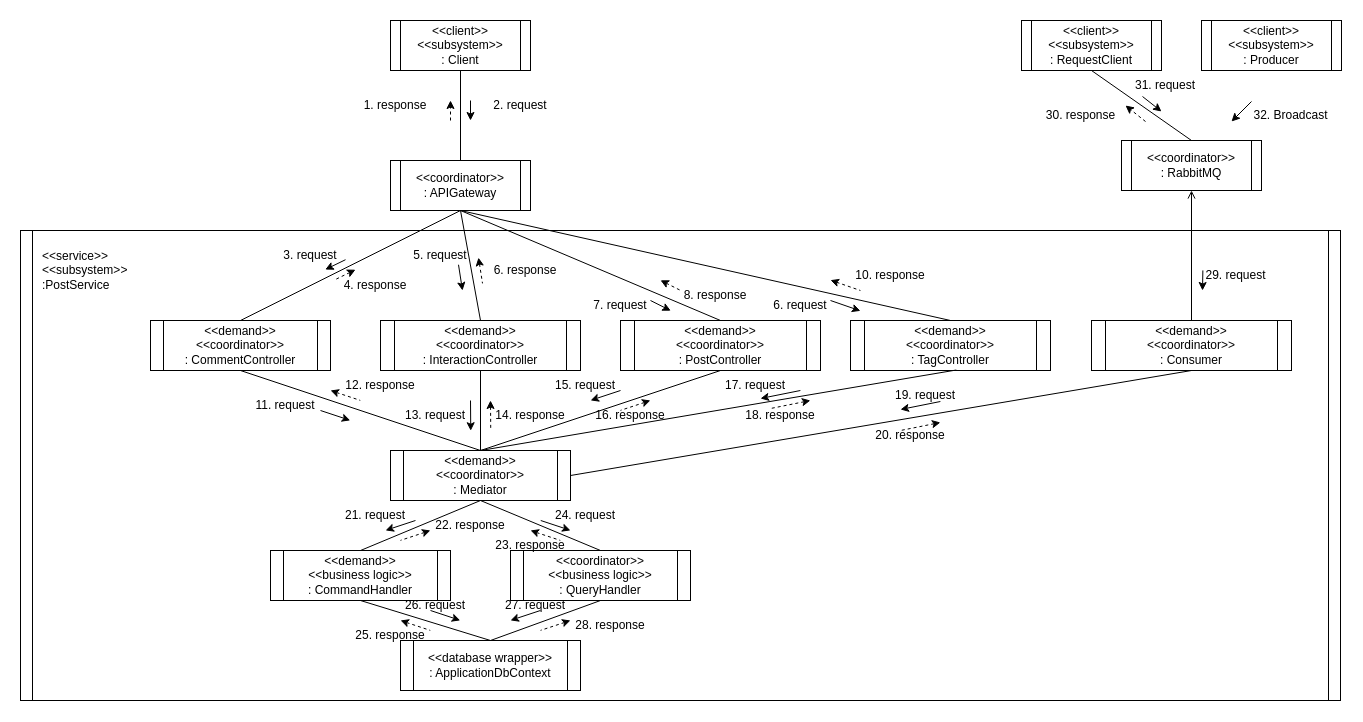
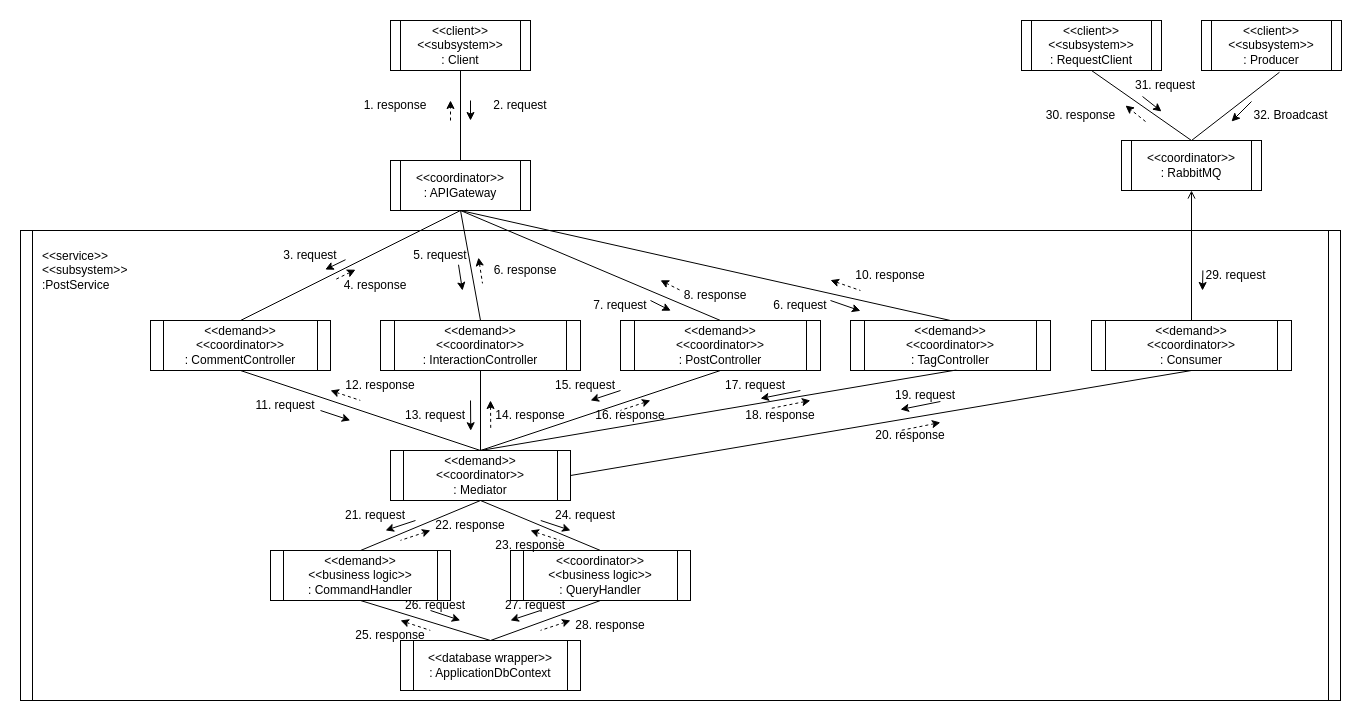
edge "<<client>> <<subsystem>>: Producer" -- "<<coordinator>>: RabbitMQ": added
